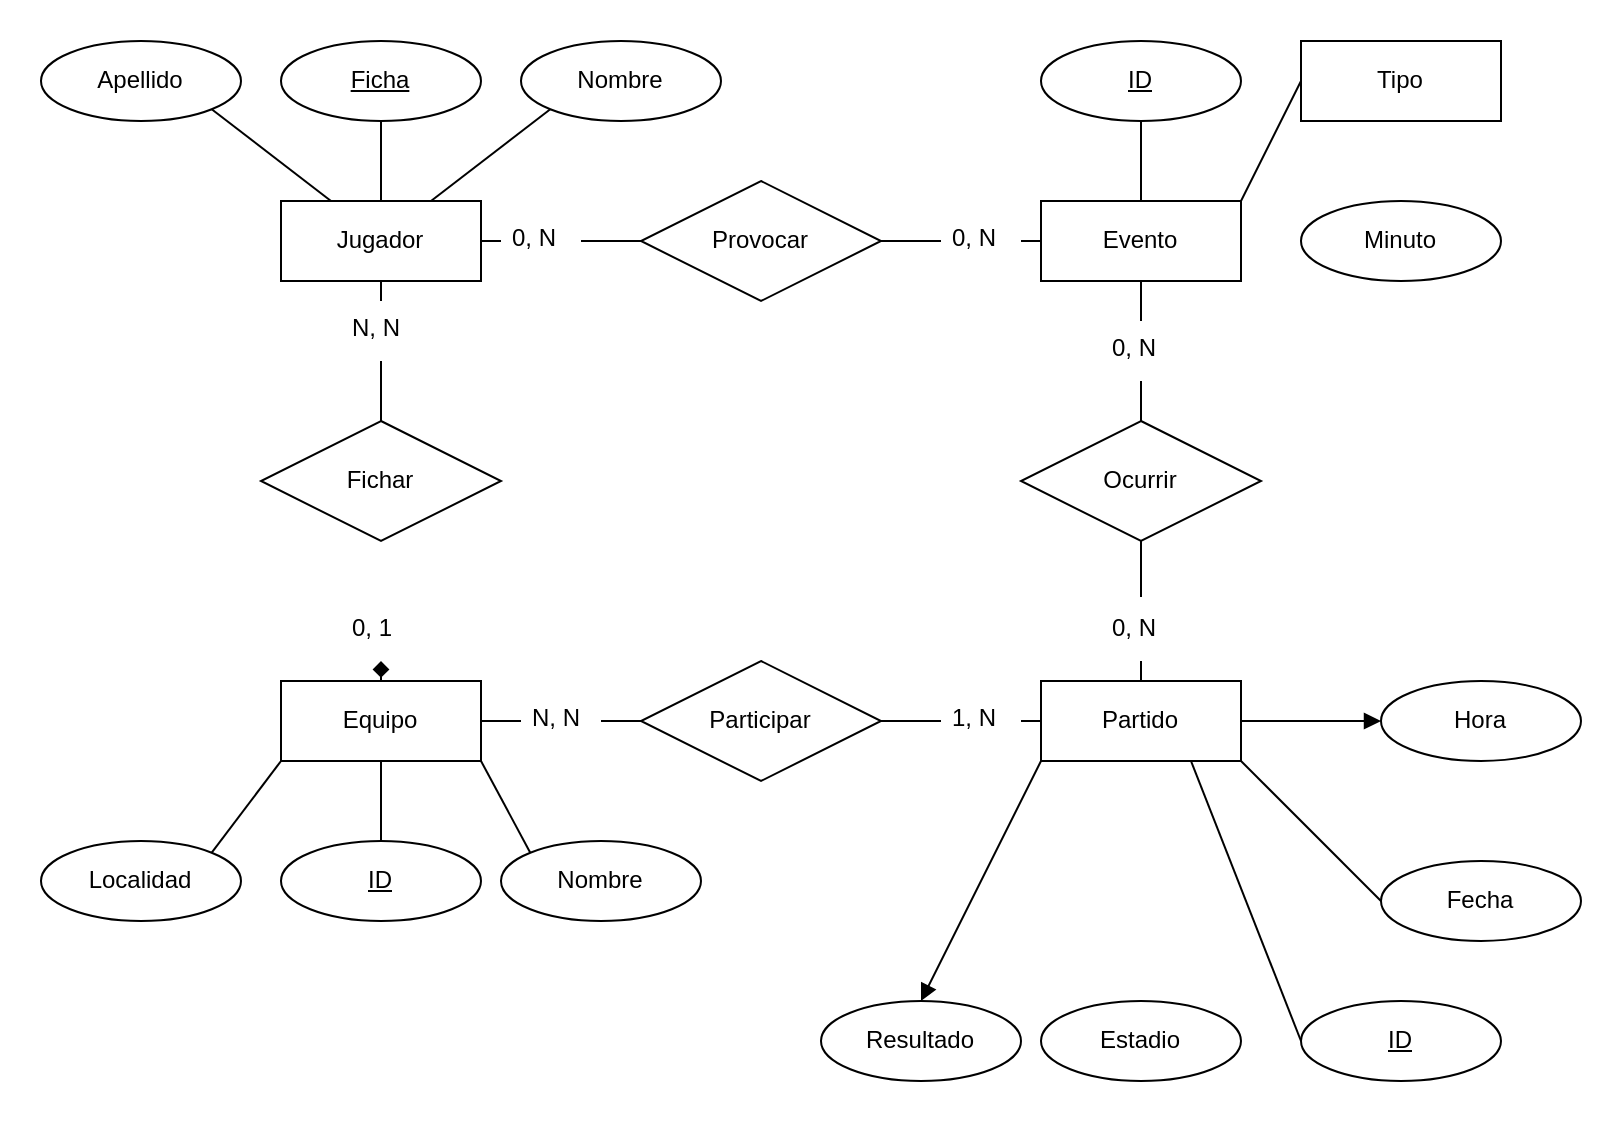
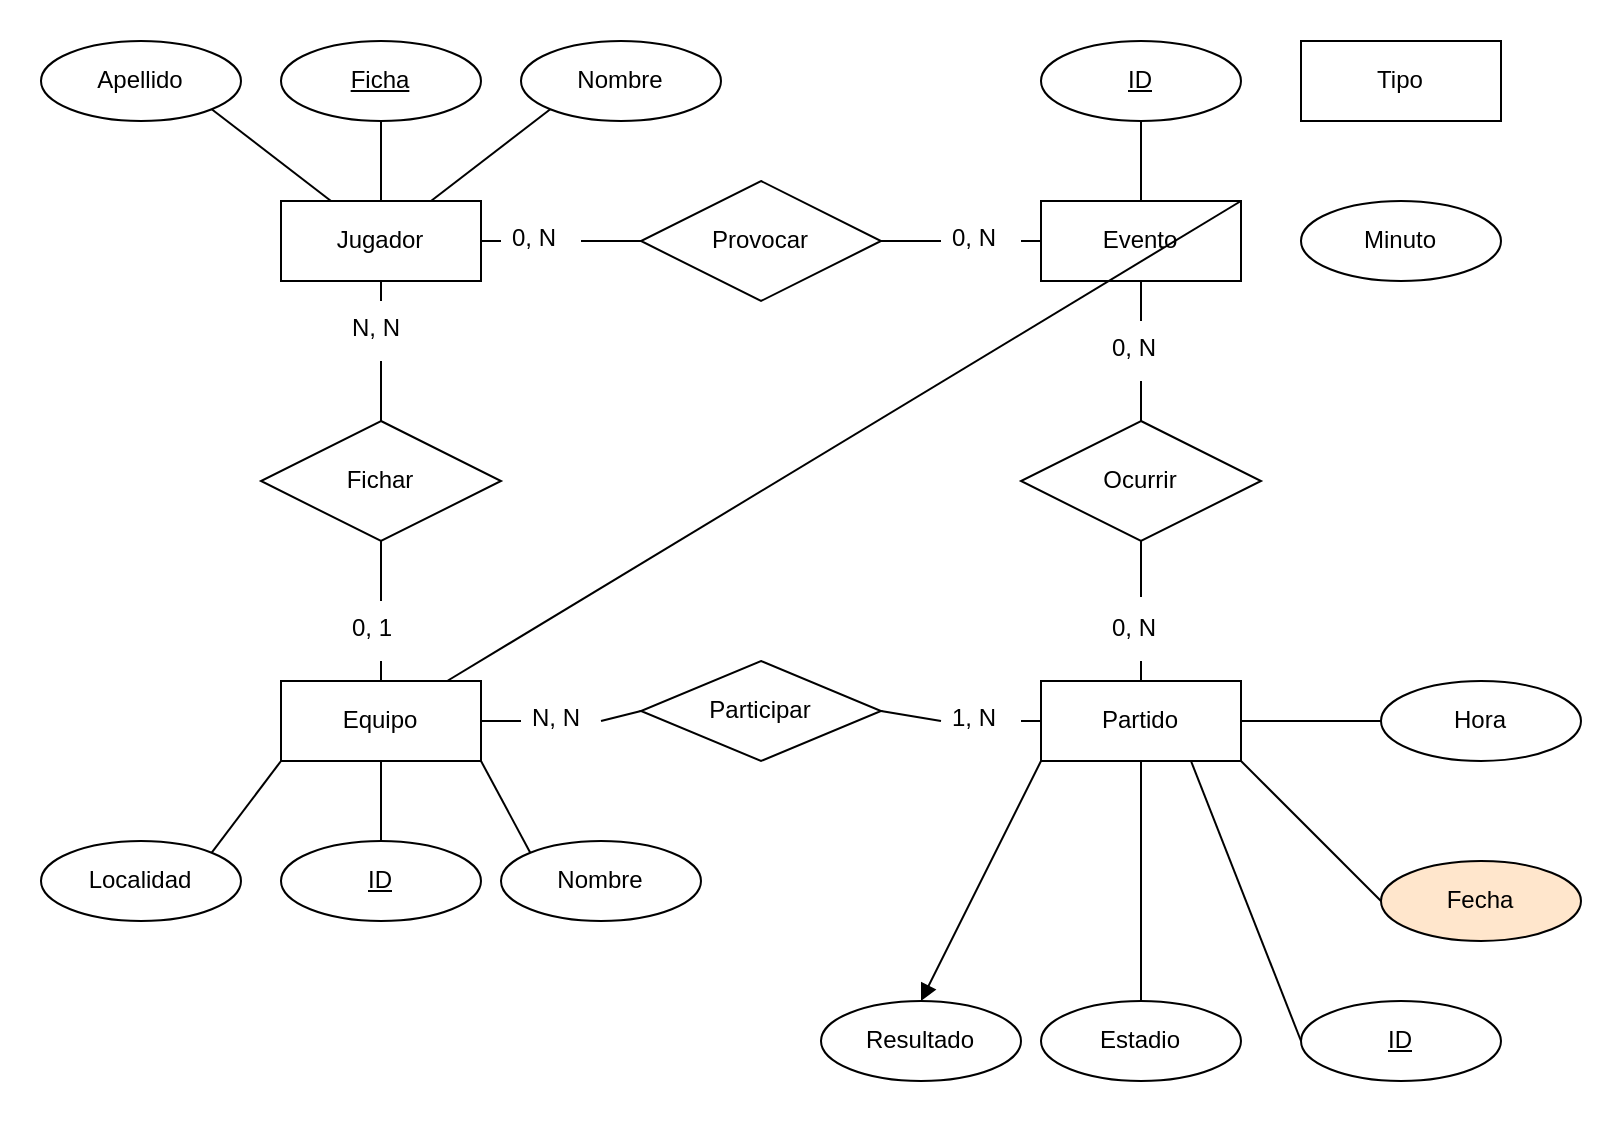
edge "Tipo" -- "Evento": now "Equipo" -- "Evento"
edge "Fichar" -- "0, 1": added
edge "Equipo" -> "0, 1": arrowhead diamond -> none
node "Participar": size 240x120 -> 240x100
edge "Partido" -> "Hora": arrowhead block -> none
edge "Partido" -- "Estadio": added
node "Fecha": fillcolor #ffffff -> #ffe6cc
